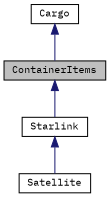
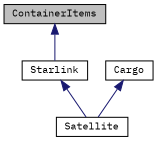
edge "ContainerItems" -> "Cargo": now "Satellite" -> "Cargo"
